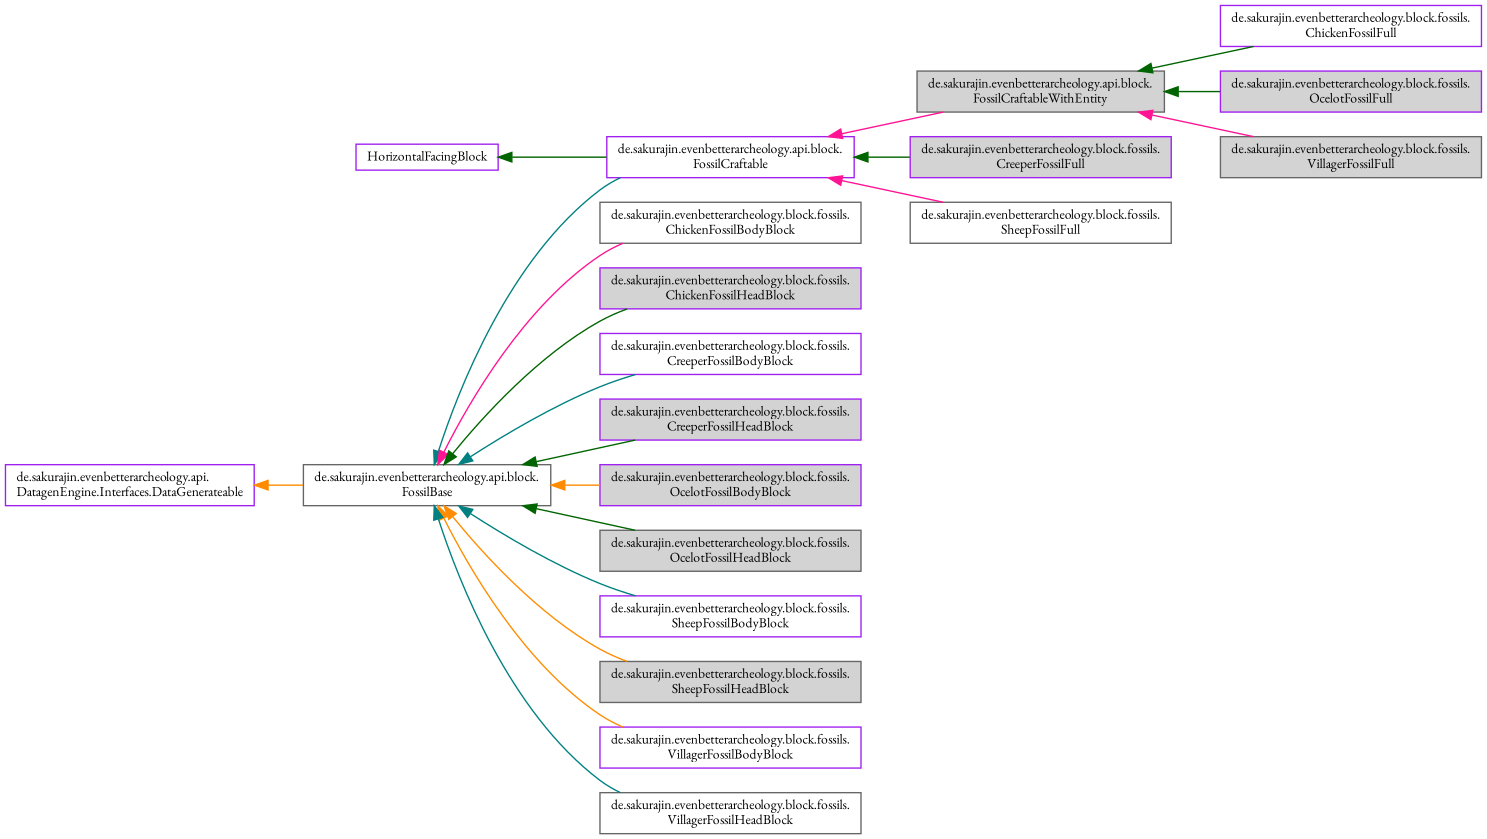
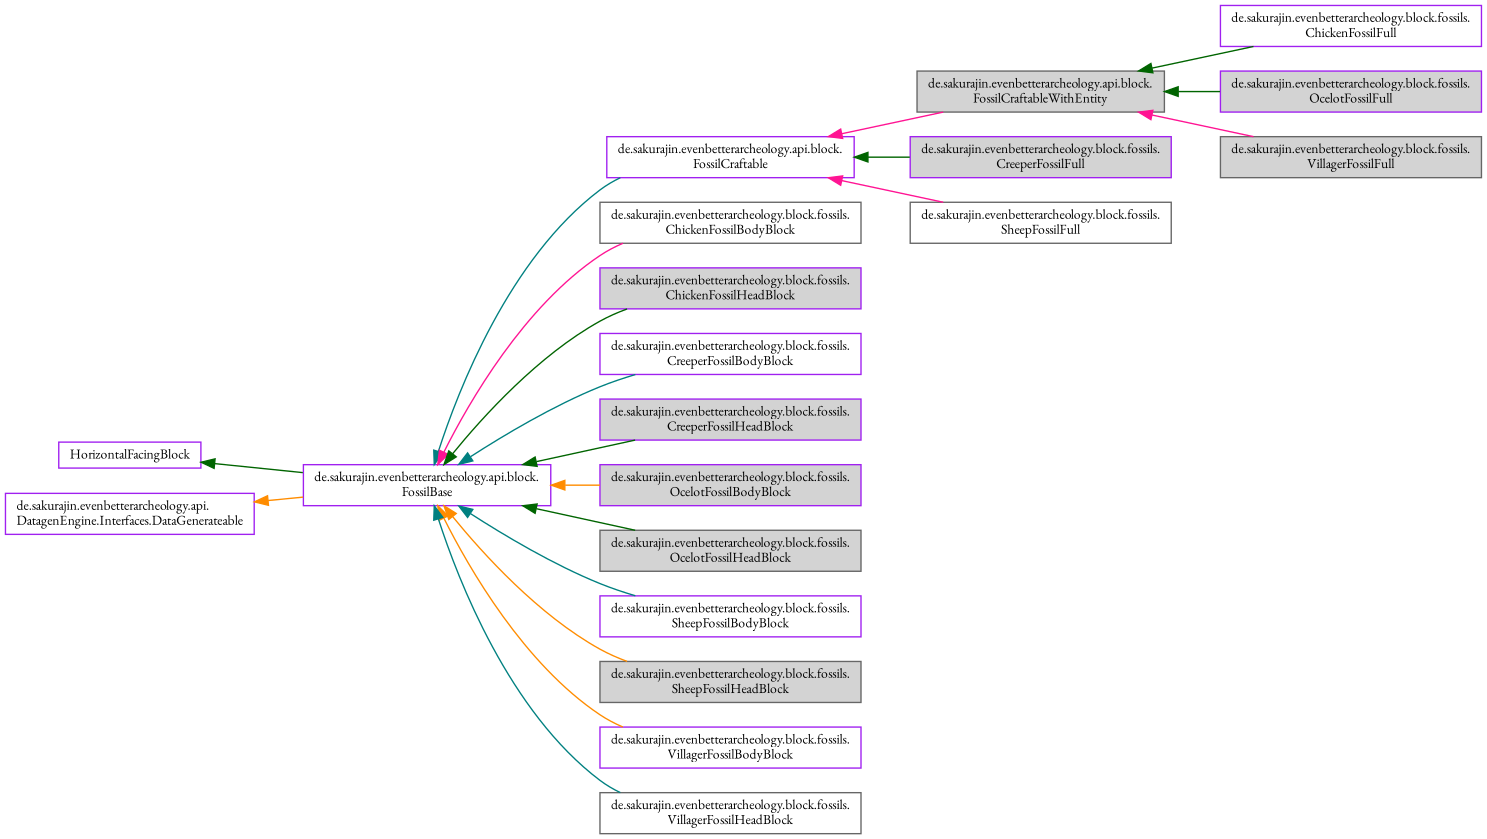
edge "de.sakurajin.evenbetterarcheology.api.block. FossilCraftable" -> "HorizontalFacingBlock": now "de.sakurajin.evenbetterarcheology.api.block. FossilBase" -> "HorizontalFacingBlock"
node "de.sakurajin.evenbetterarcheology.api.block. FossilBase": color gray40 -> purple
